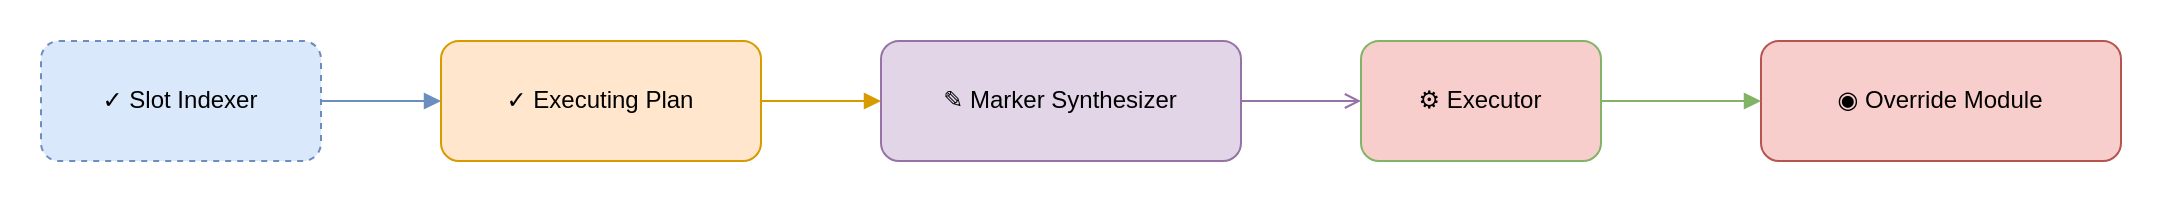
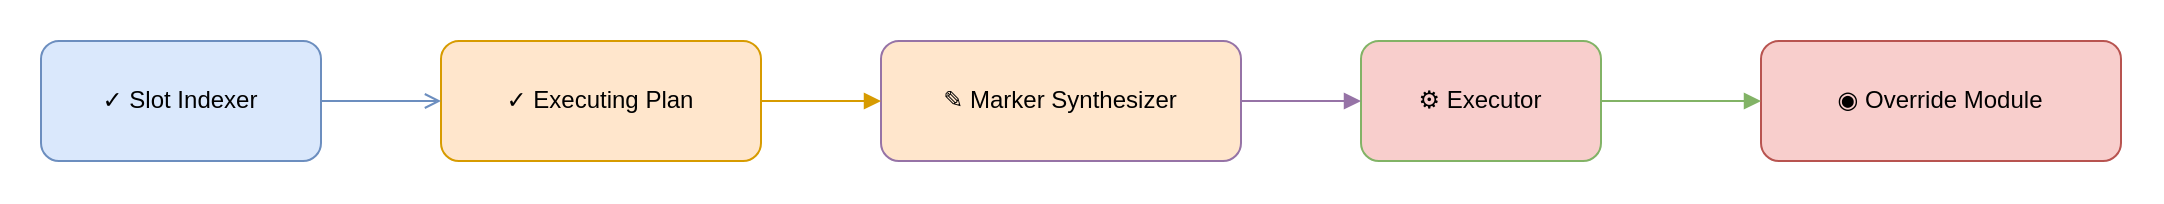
node "✓ Slot Indexer": style dashed -> solid
edge "✓ Slot Indexer" -> "✓ Executing Plan": arrowhead block -> open
node "✎ Marker Synthesizer": fillcolor #e1d5e7 -> #ffe6cc
edge "✎ Marker Synthesizer" -> "⚙ Executor": arrowhead open -> block
